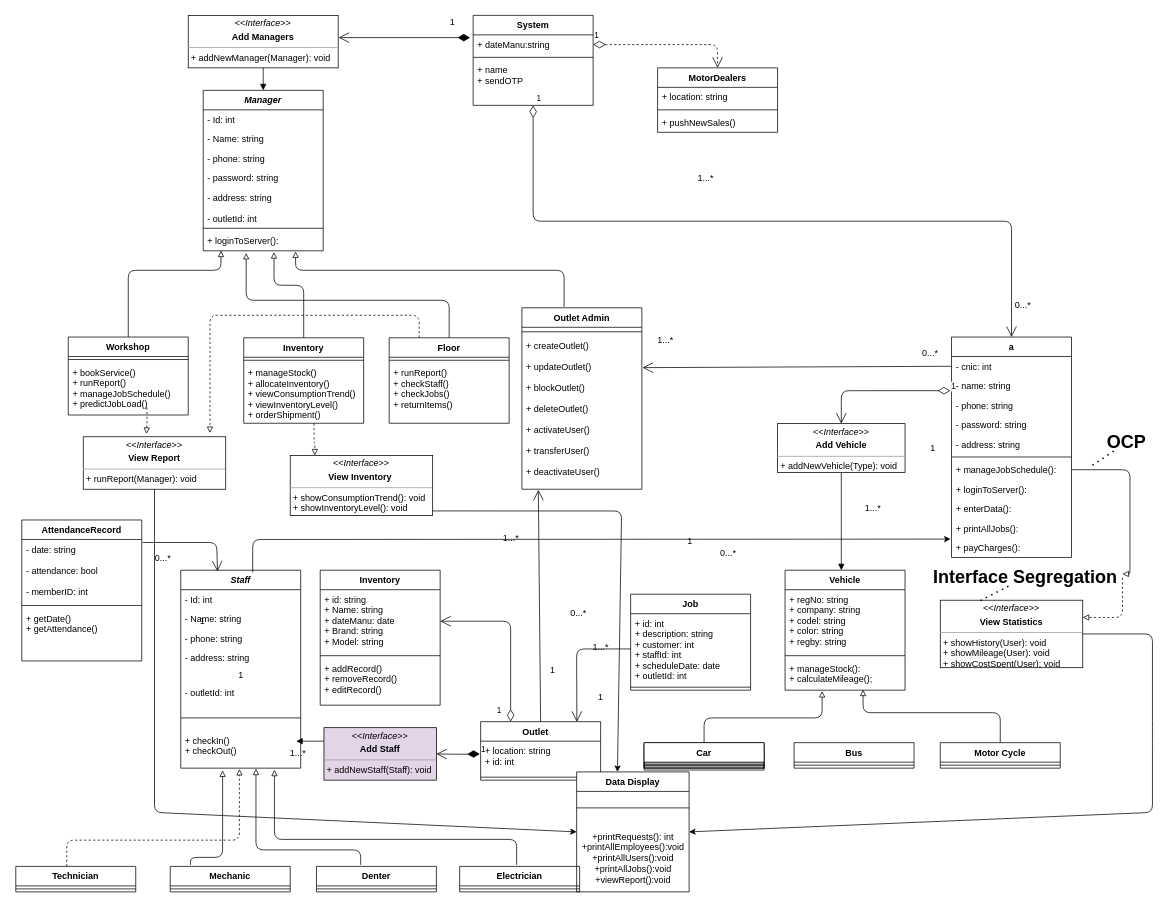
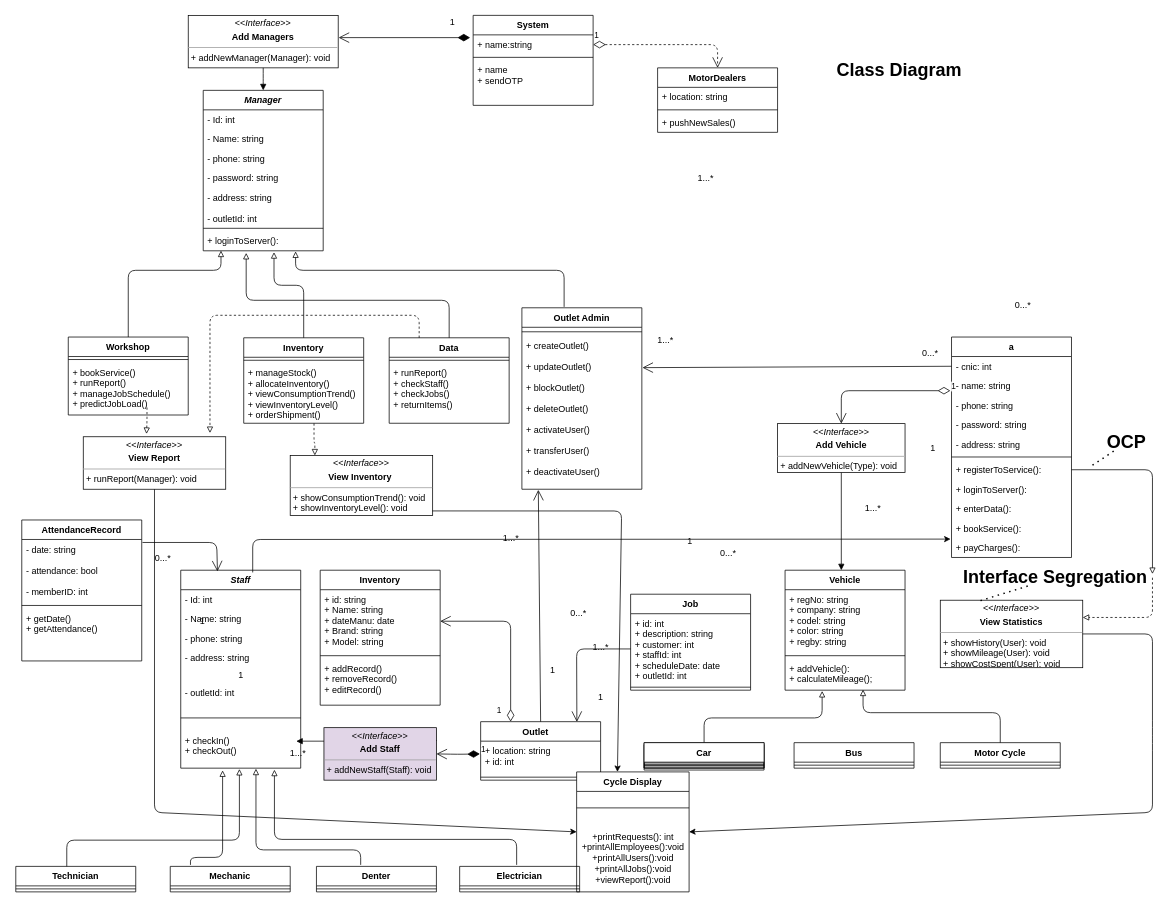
node "+ dateManu:string": label "+ dateManu:string" -> "+ name:string"
node "Class Diagram": added
edge "+ name + sendOTP" -- "a": removed, label "1"
node "Floor": label "Floor" -> "Data"
node "+ manageJobSchedule():": label "+ manageJobSchedule():" -> "+ registerToService():"
node "+ printAllJobs():": label "+ printAllJobs():" -> "+ bookService():"
node "Interface Segregation": moved (1025, 578) -> (1055, 578)
node "+ manageStock(): + calculateMileage();": label "+ manageStock(): + calculateMileage();" -> "+ addVehicle(): + calculateMileage();"
node "Data Display": label "Data Display" -> "Cycle Display"
edge "Technician" -> "+ checkIn() + checkOut()": style dashed -> solid
